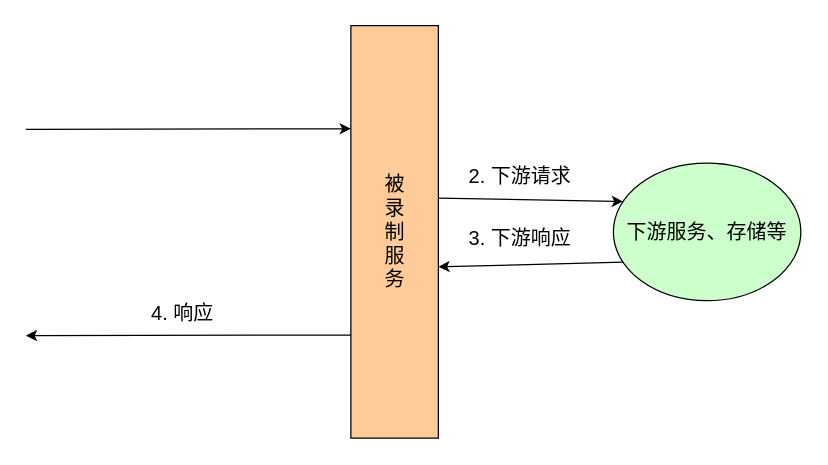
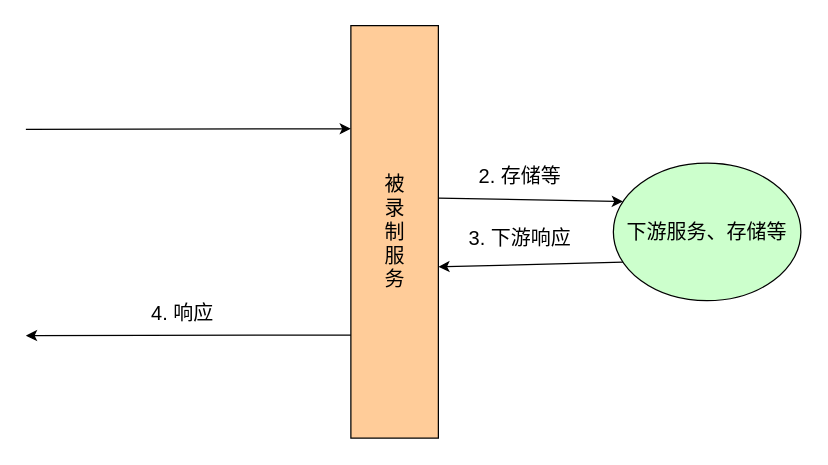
node "2. 下游请求": label "2. 下游请求" -> "2. 存储等"
